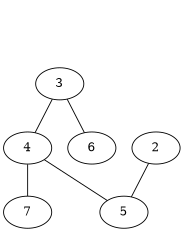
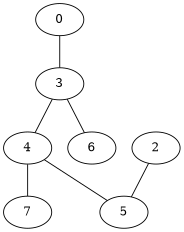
node "0": added
